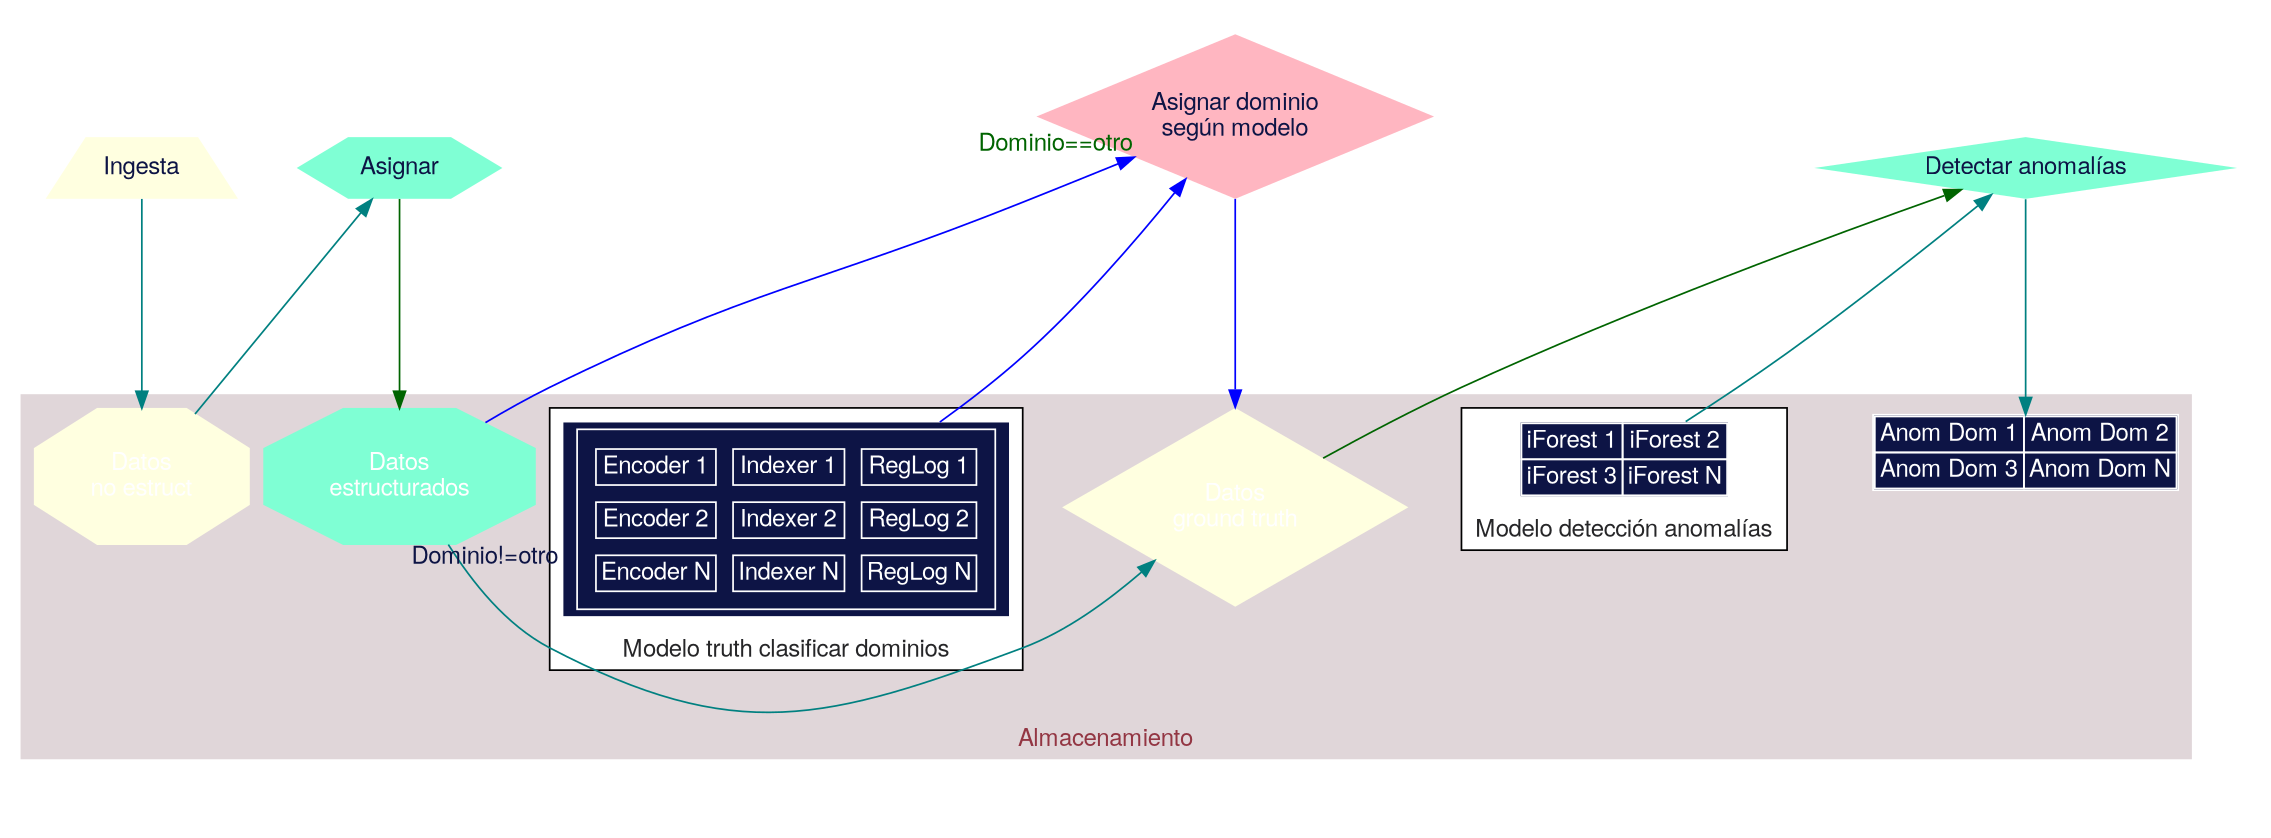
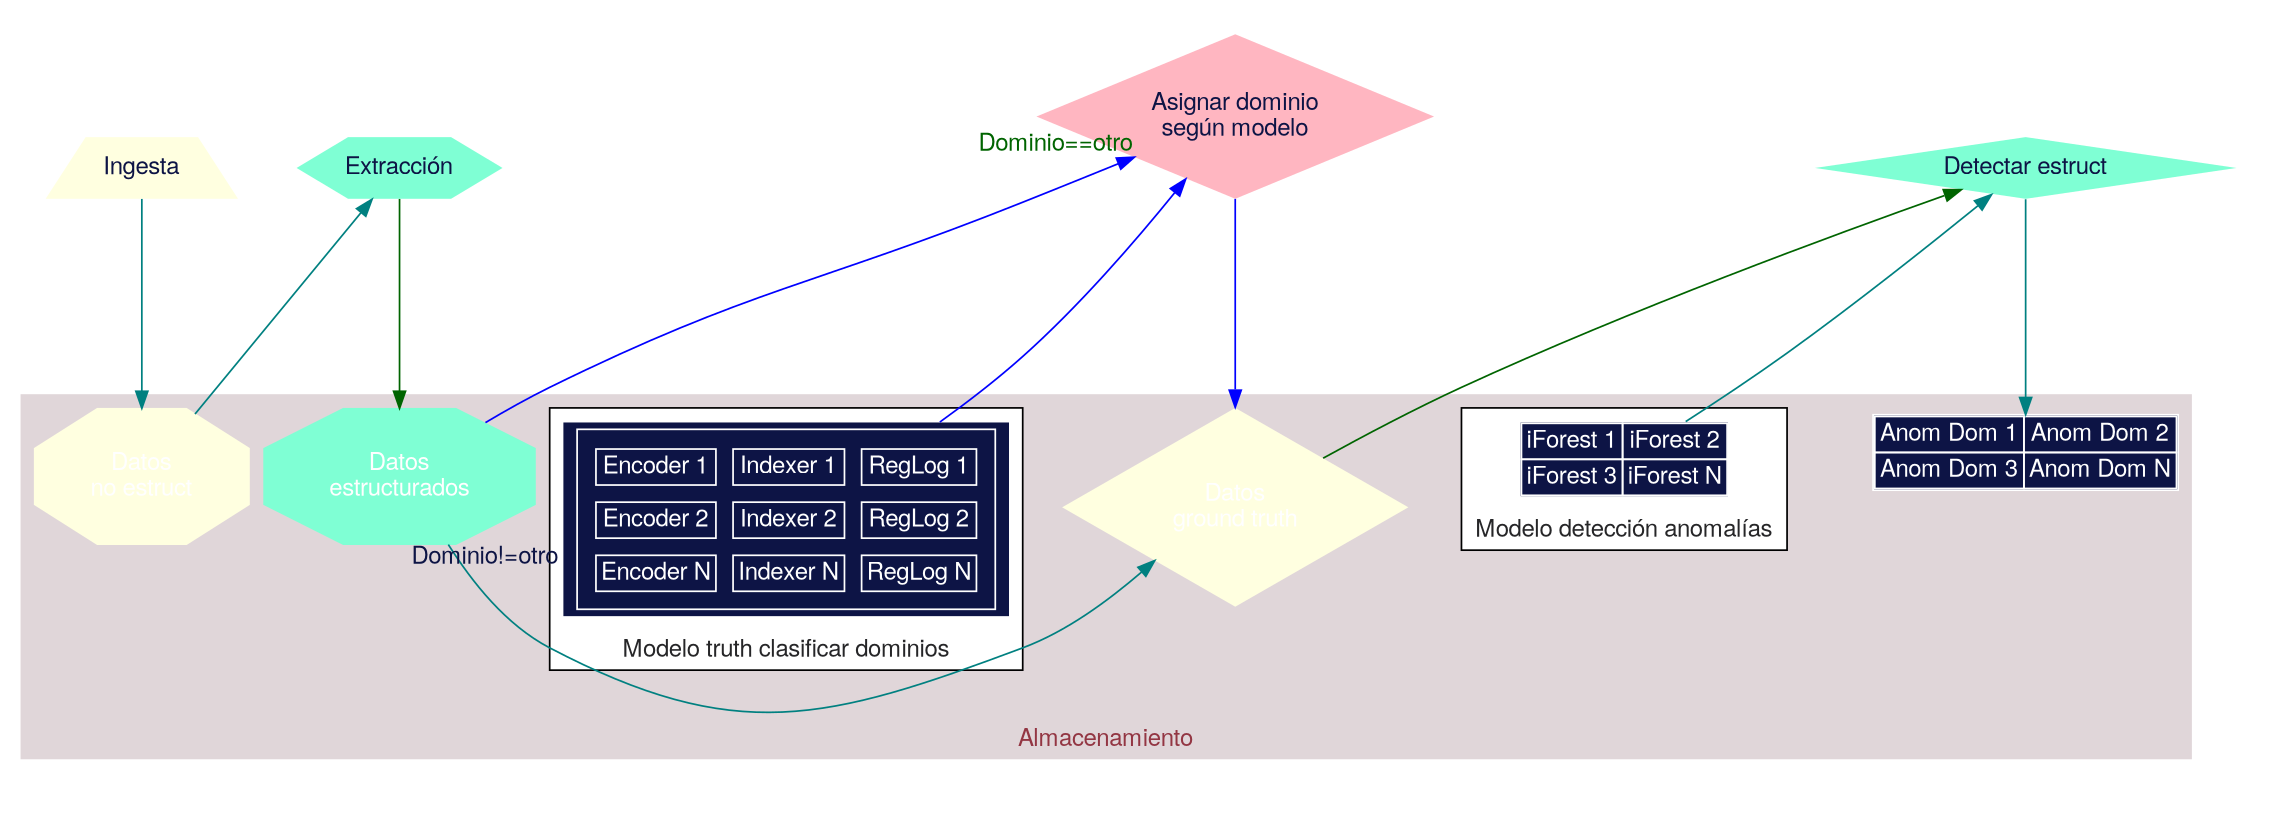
node "Asignar": label "Asignar" -> "Extracción"
node "Detectar anomalías": label "Detectar anomalías" -> "Detectar estruct"
